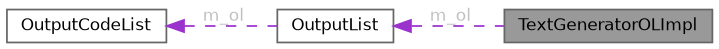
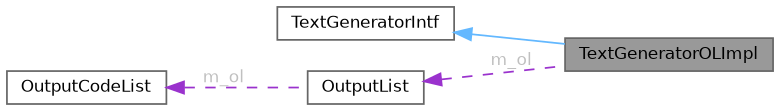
node "TextGeneratorIntf": added
